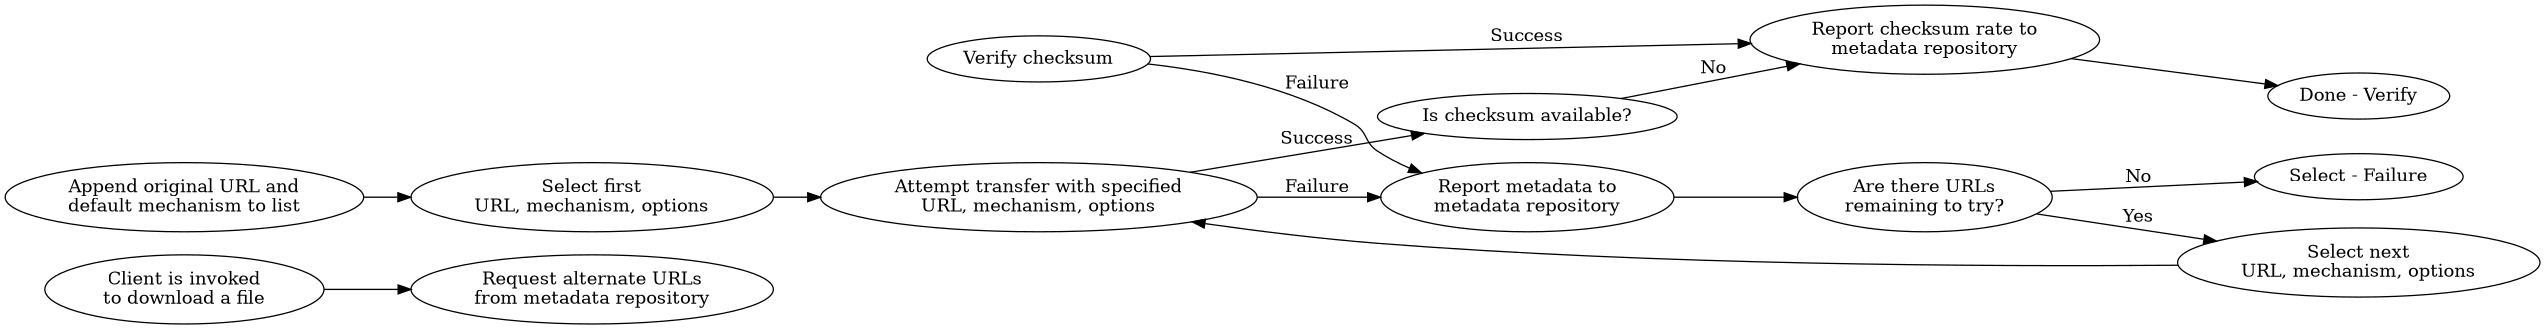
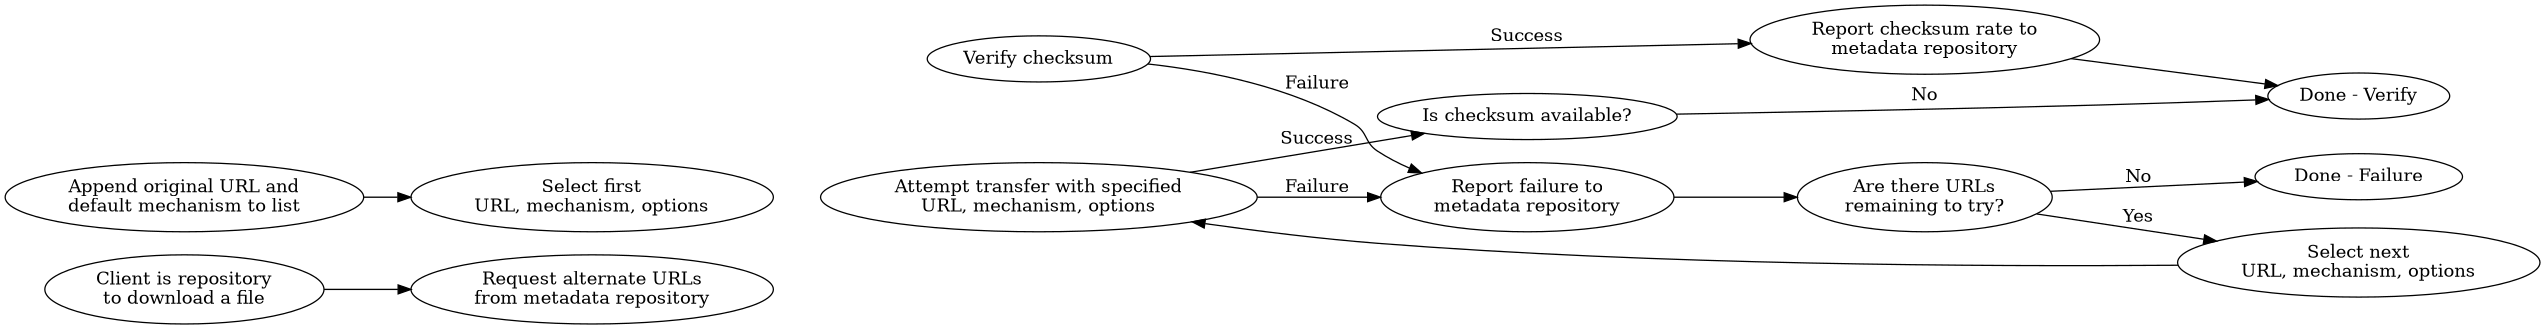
edge "Is checksum available?" -> "Report checksum rate to metadata repository": now "Is checksum available?" -> "Done - Verify"
node "Select - Failure": label "Select - Failure" -> "Done - Failure"
edge "Select first URL, mechanism, options" -> "Attempt transfer with specified URL, mechanism, options": removed
node "Report metadata to metadata repository": label "Report metadata to metadata repository" -> "Report failure to metadata repository"
node "Client is invoked to download a file": label "Client is invoked to download a file" -> "Client is repository to download a file"
